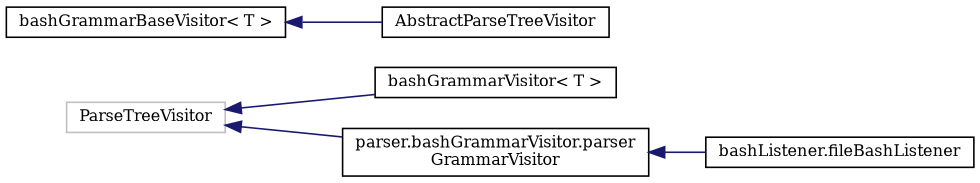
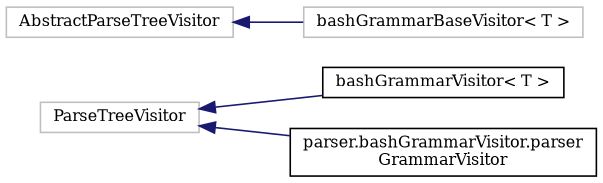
node "bashGrammarBaseVisitor< T >": color black -> grey75
edge "AbstractParseTreeVisitor" -> "bashGrammarBaseVisitor< T >": reversed
node "AbstractParseTreeVisitor": color black -> grey75
node "bashListener.fileBashListener": removed
